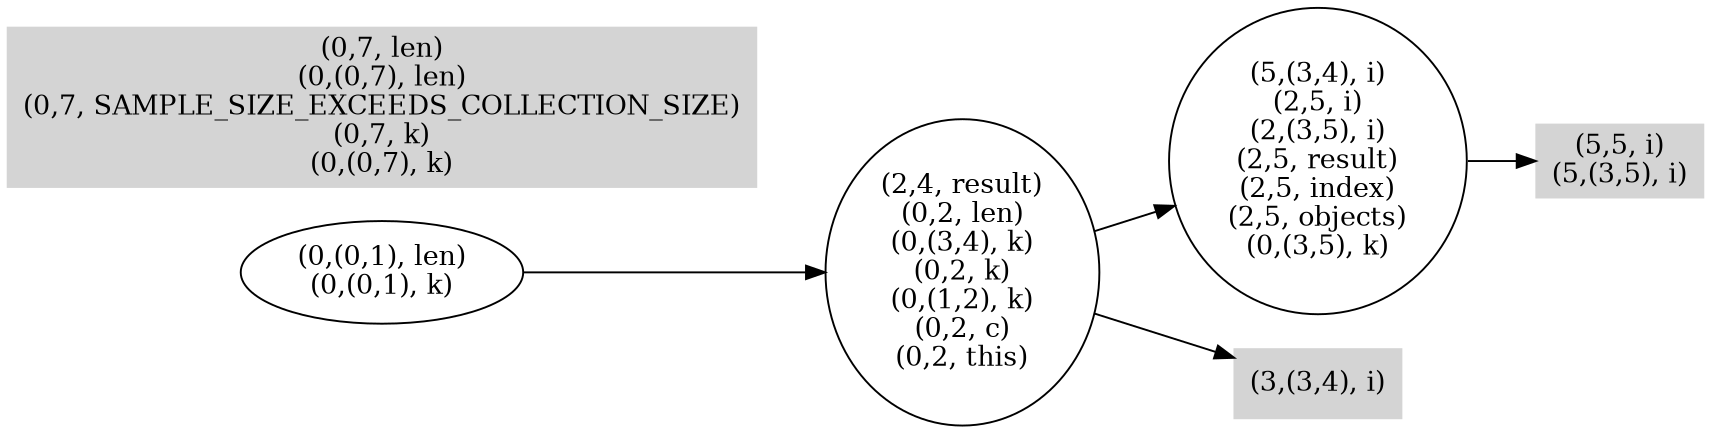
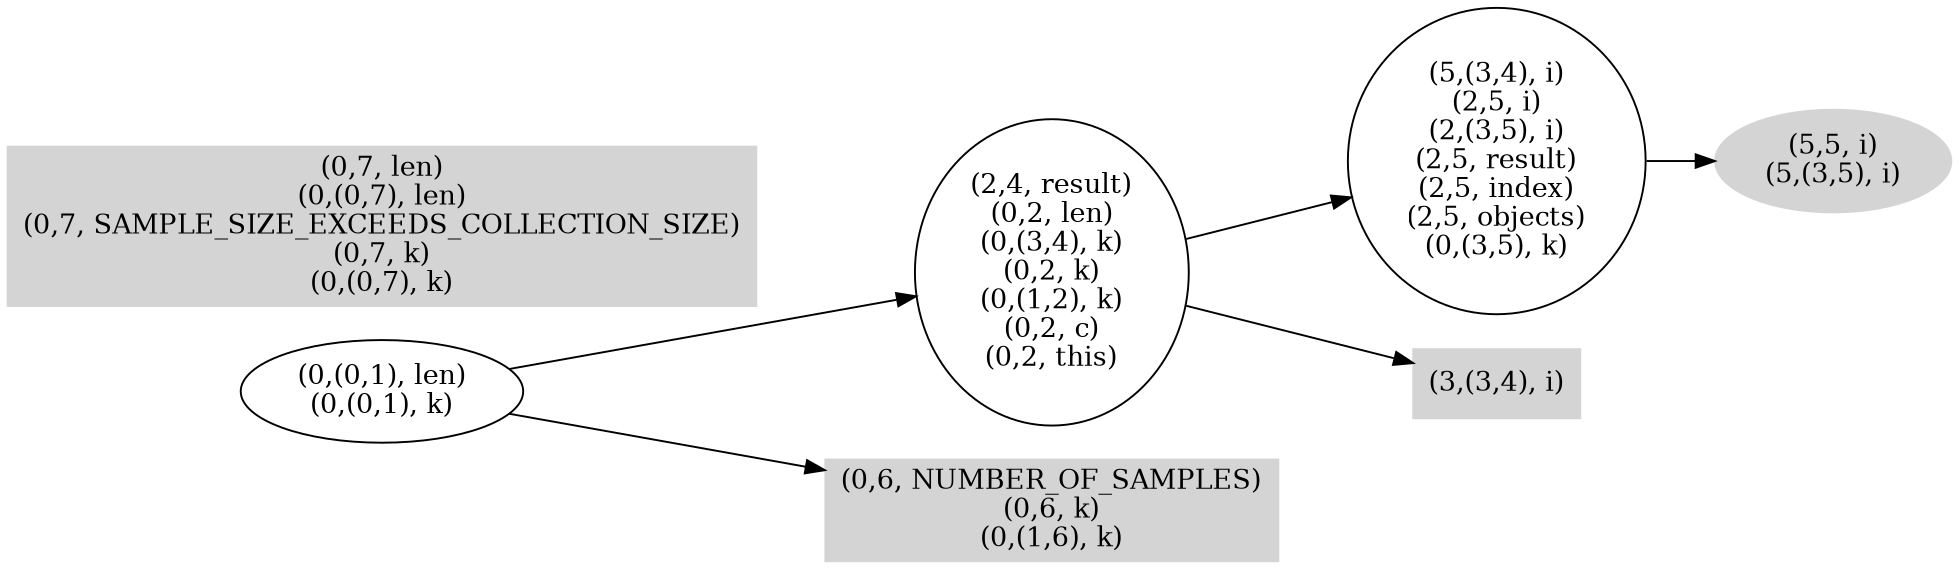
node "(5,5, i) (5,(3,5), i)": shape box -> ellipse
node "(0,6, NUMBER_OF_SAMPLES) (0,6, k) (0,(1,6), k)": added
